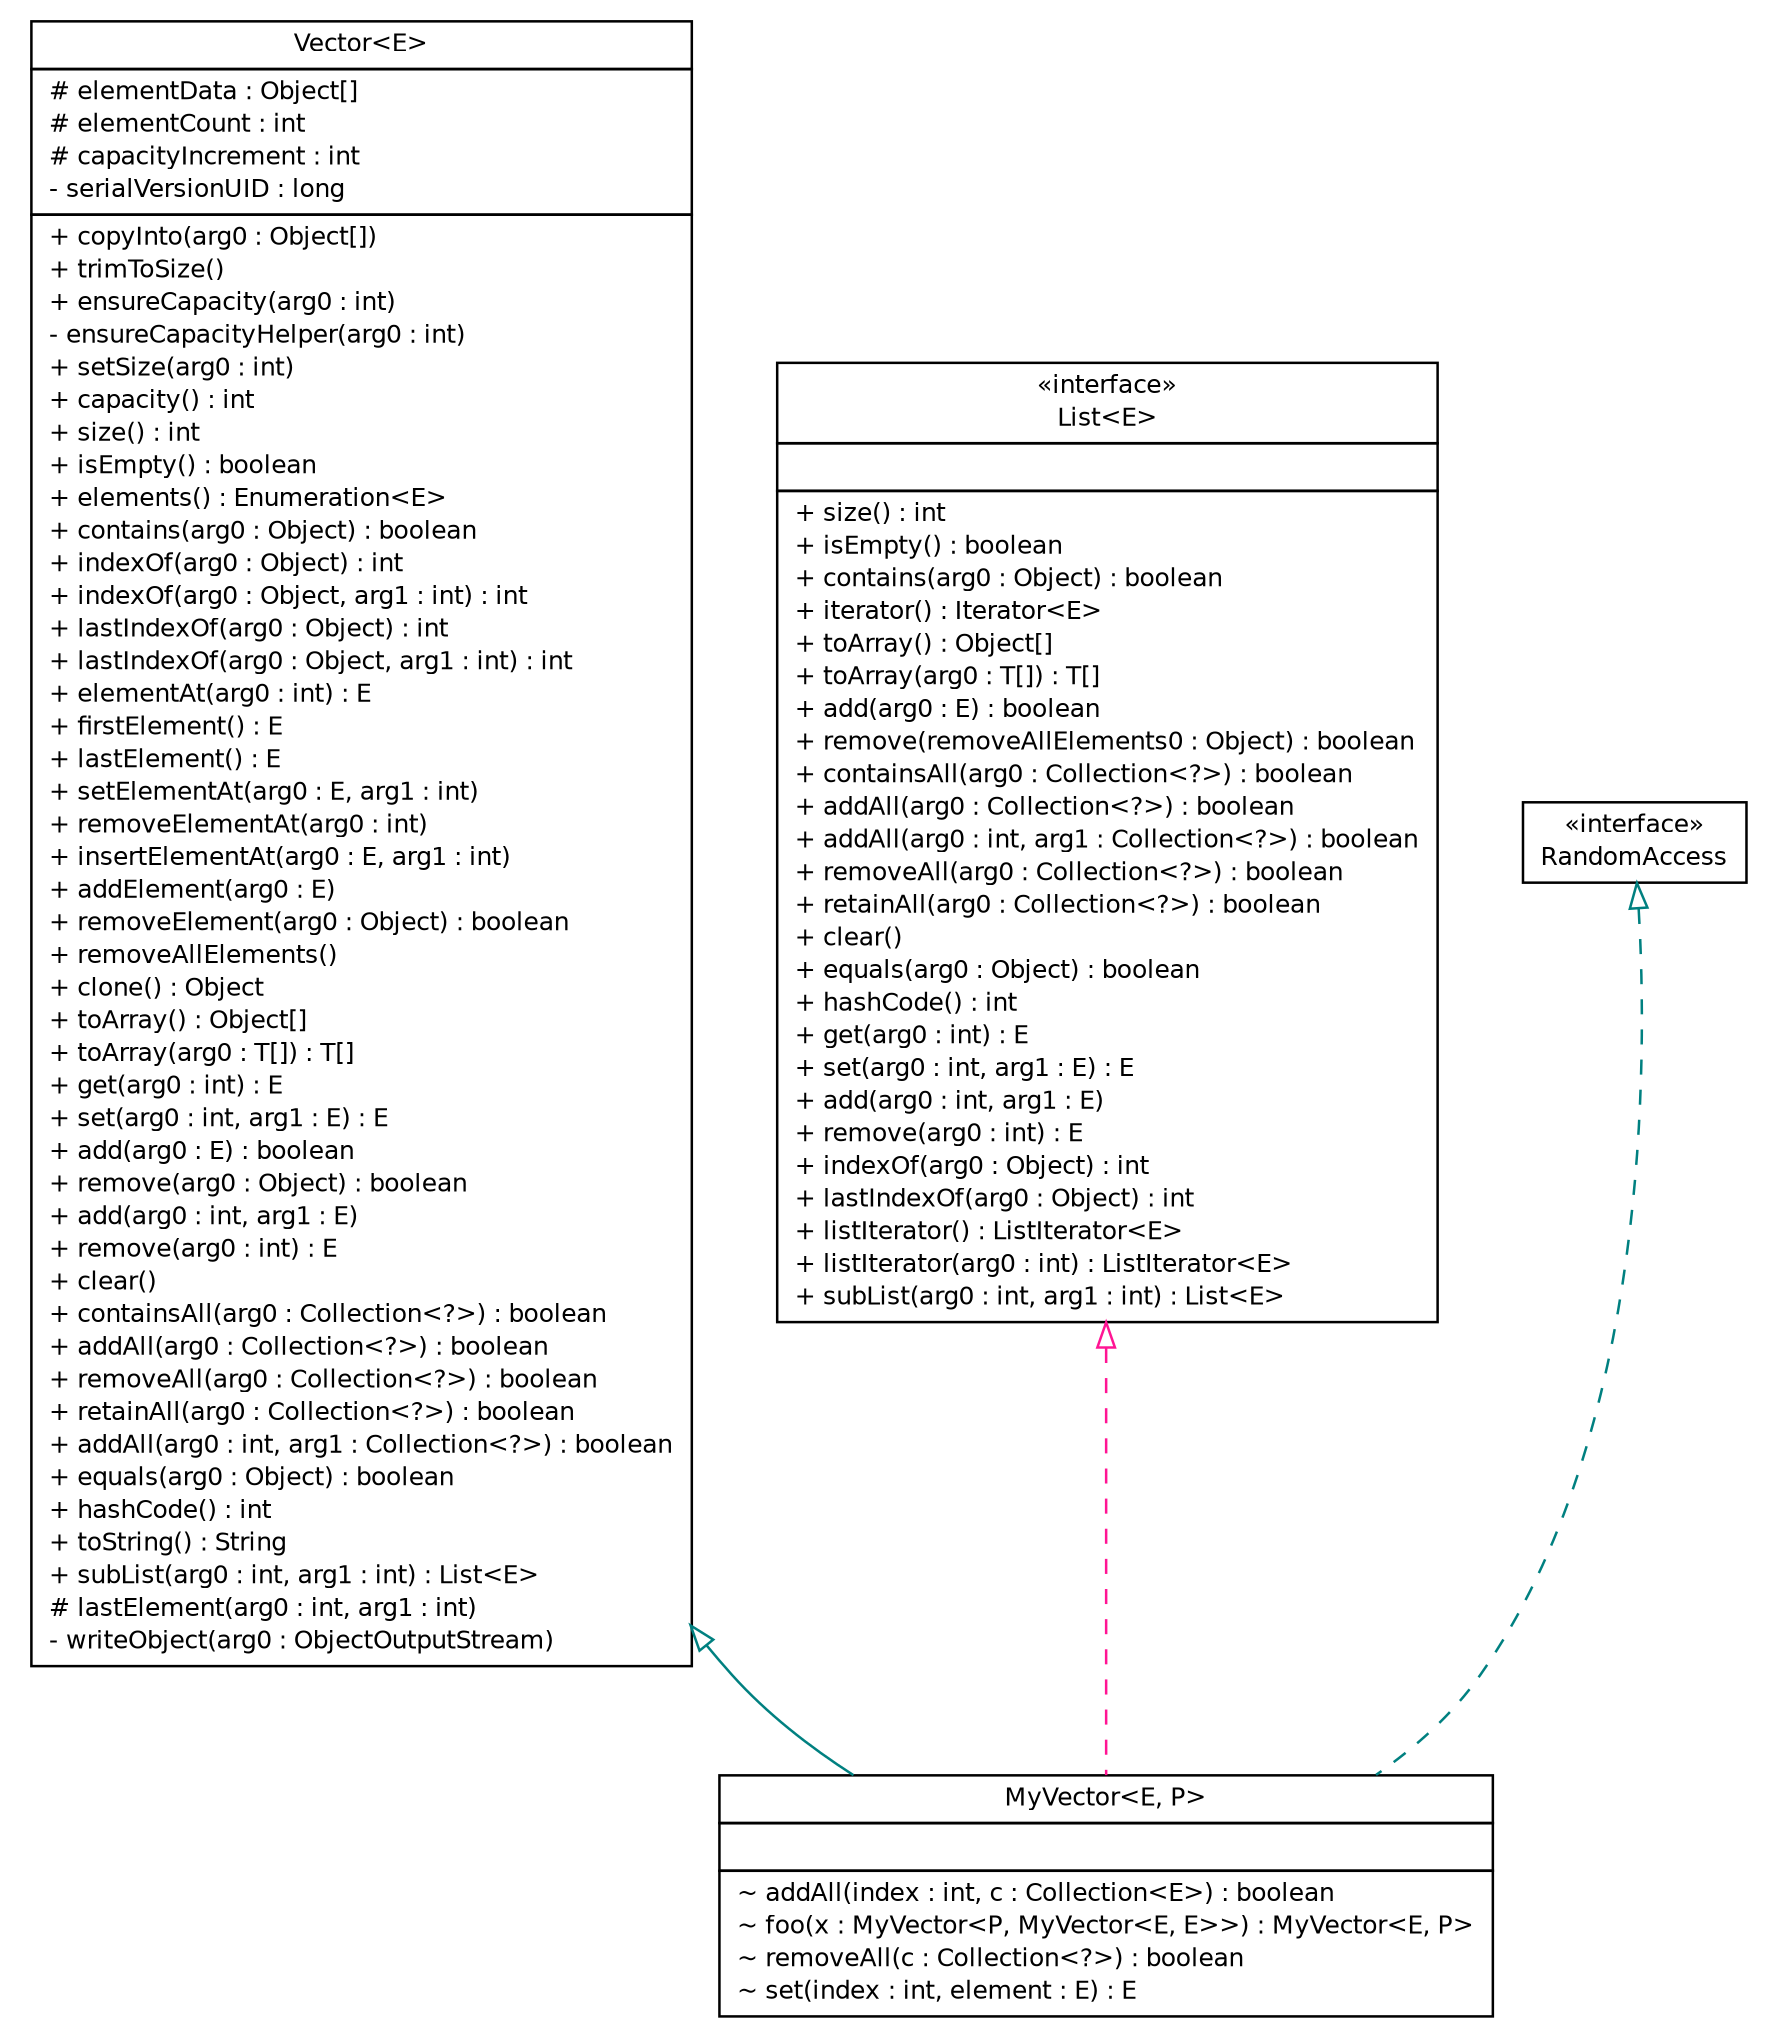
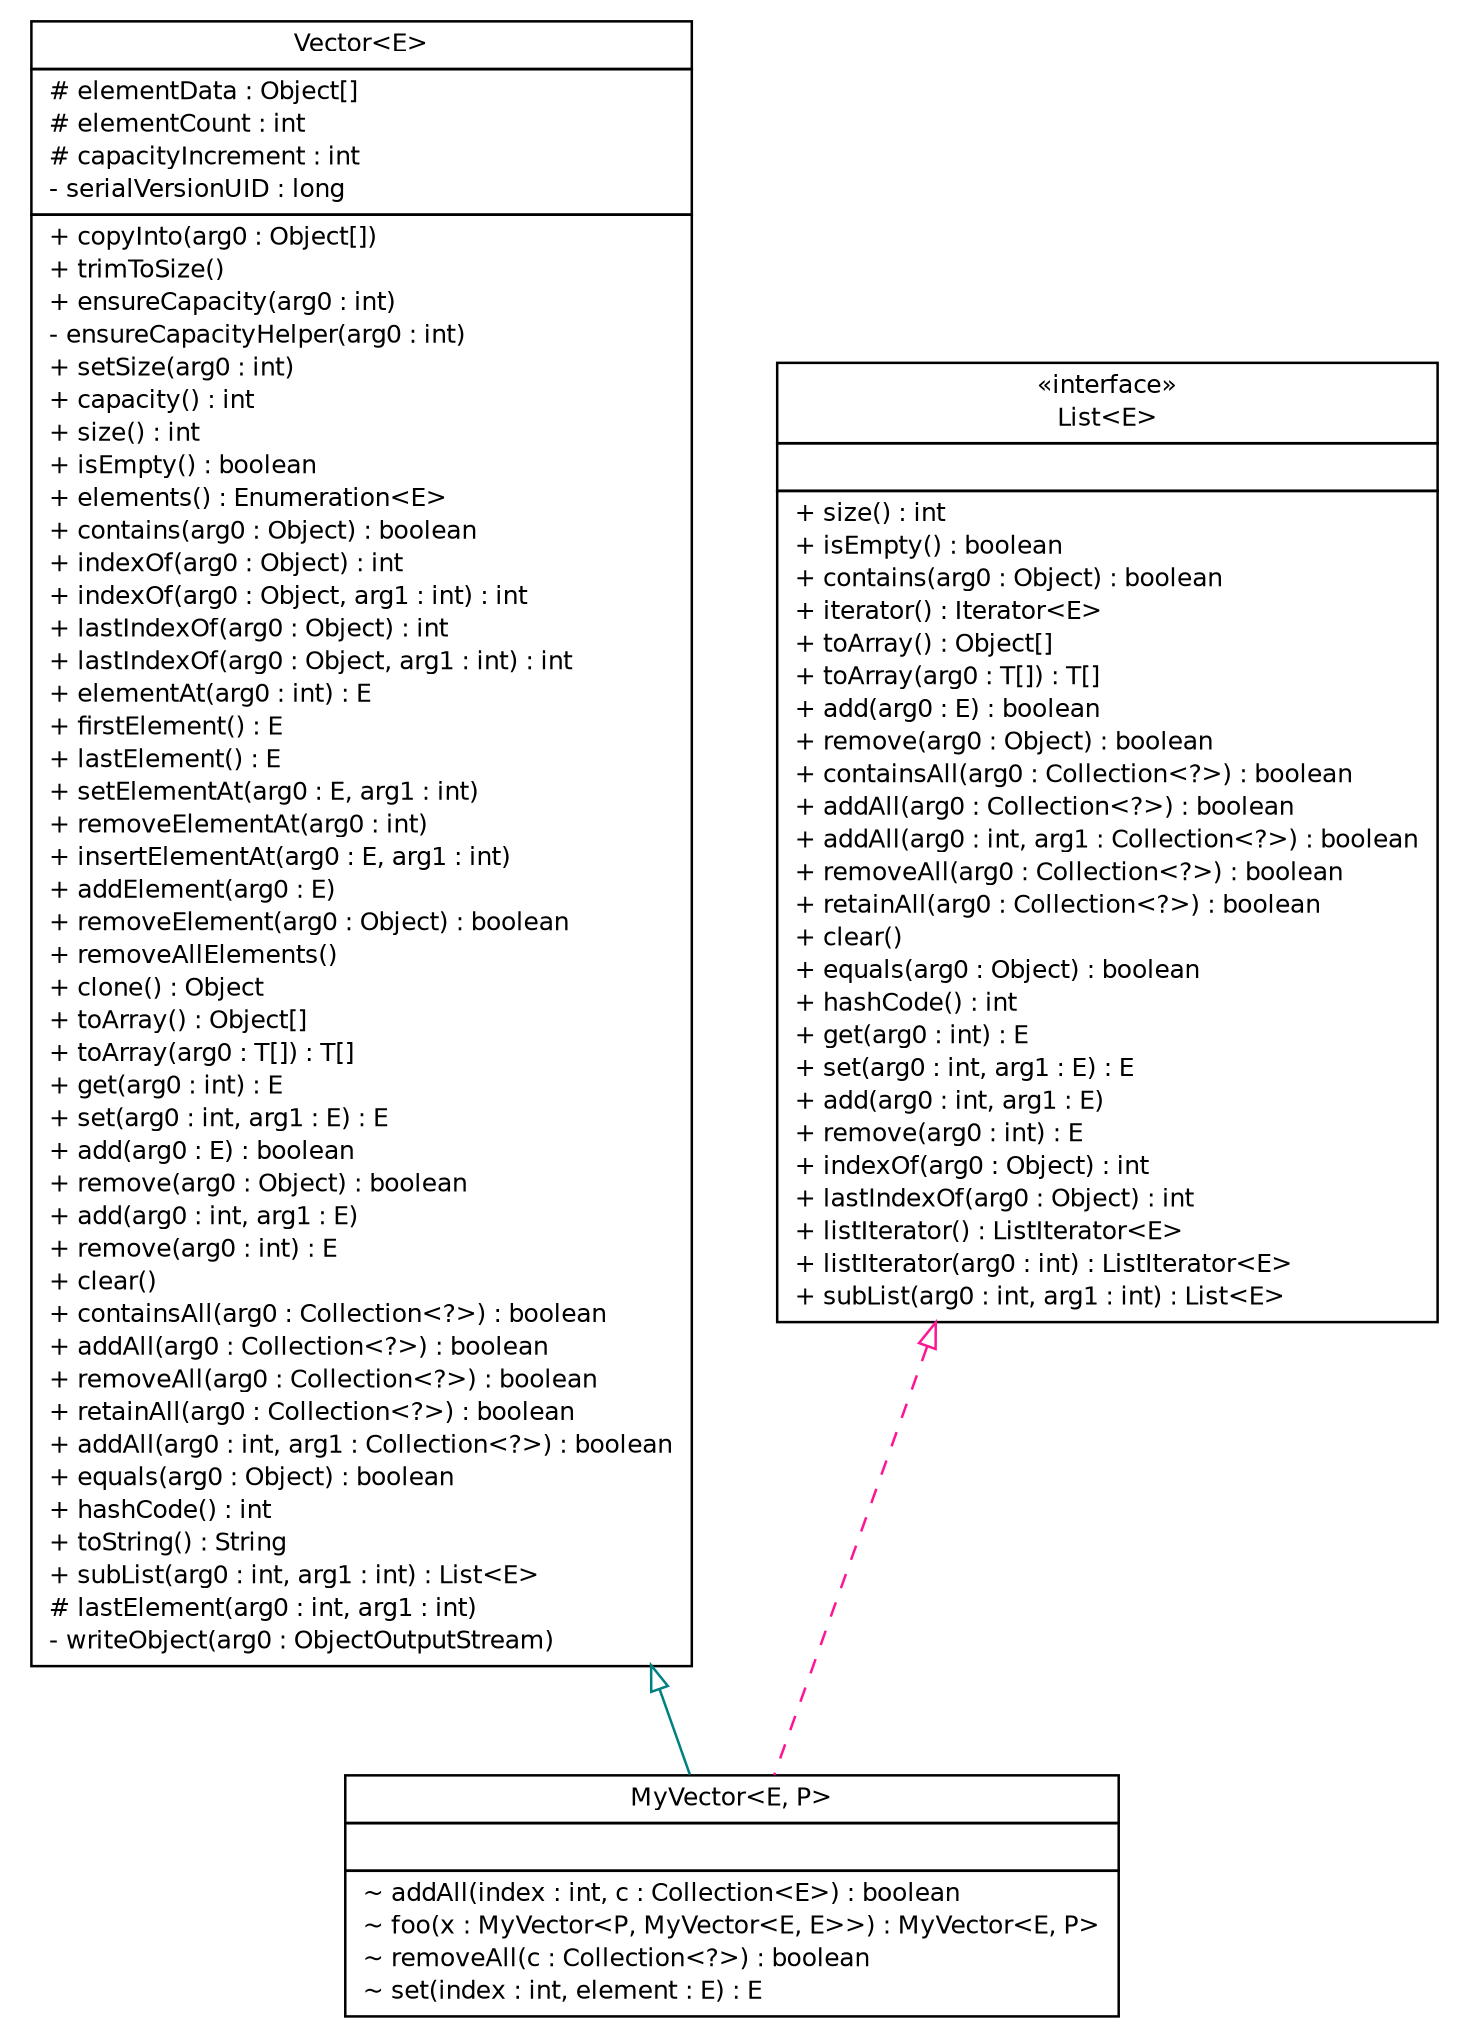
node "List<E>": text "+ remove(removeAllElements0 : Object) : boolean" -> "+ remove(arg0 : Object) : boolean"
node "RandomAccess": removed
